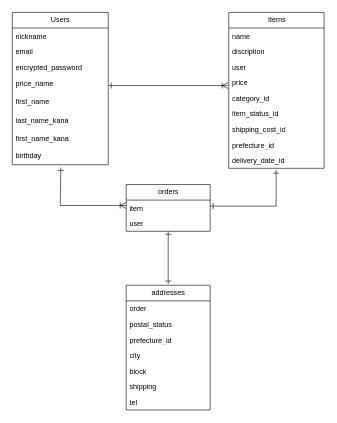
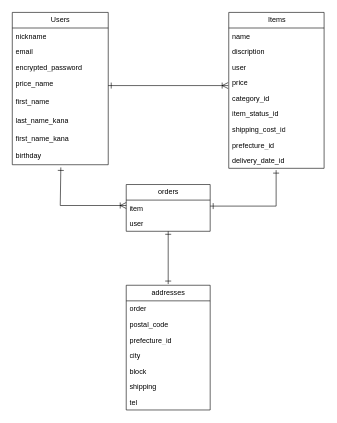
node "postal_status": label "postal_status" -> "postal_code"
